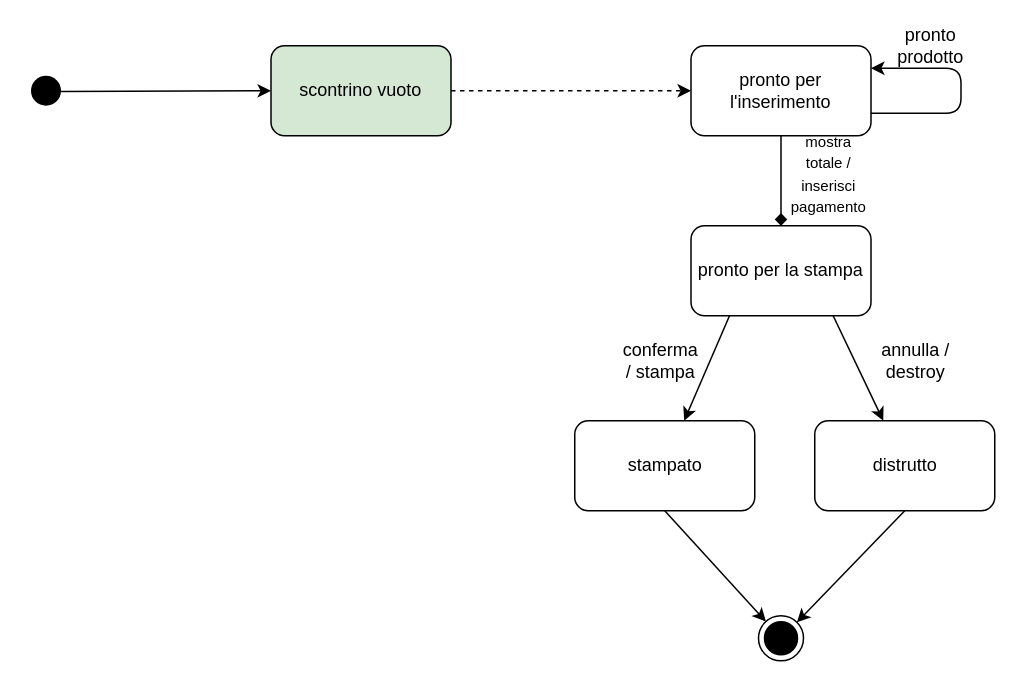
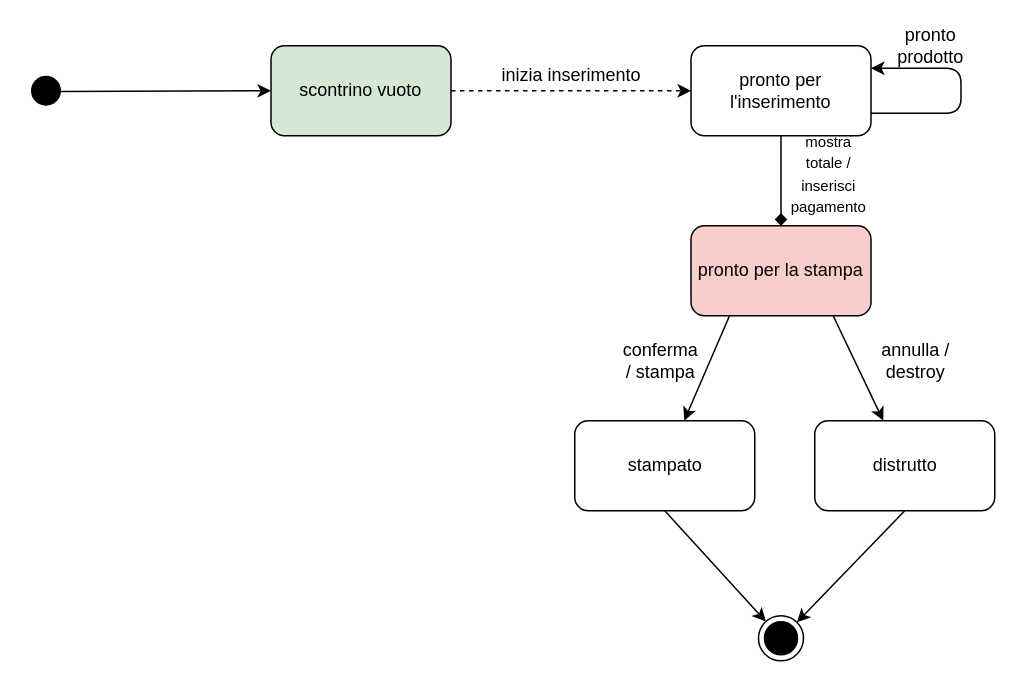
node "inizia inserimento": added
node "pronto per la stampa": fillcolor #ffffff -> #f8cecc
